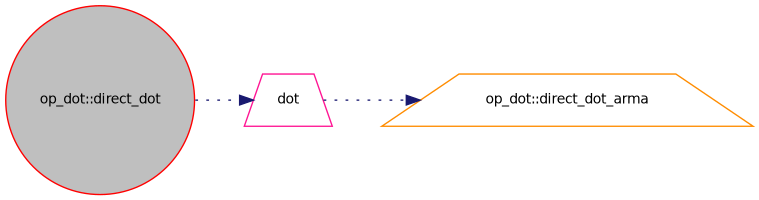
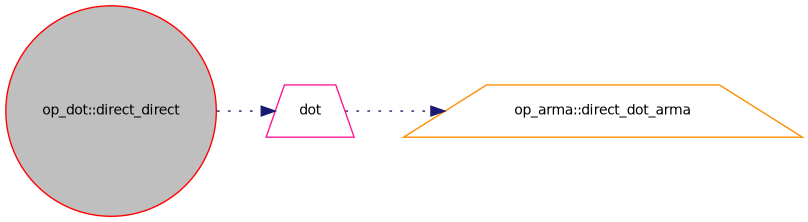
node "op_dot::direct_dot": label "op_dot::direct_dot" -> "op_dot::direct_direct"
node "op_dot::direct_dot_arma": label "op_dot::direct_dot_arma" -> "op_arma::direct_dot_arma"
